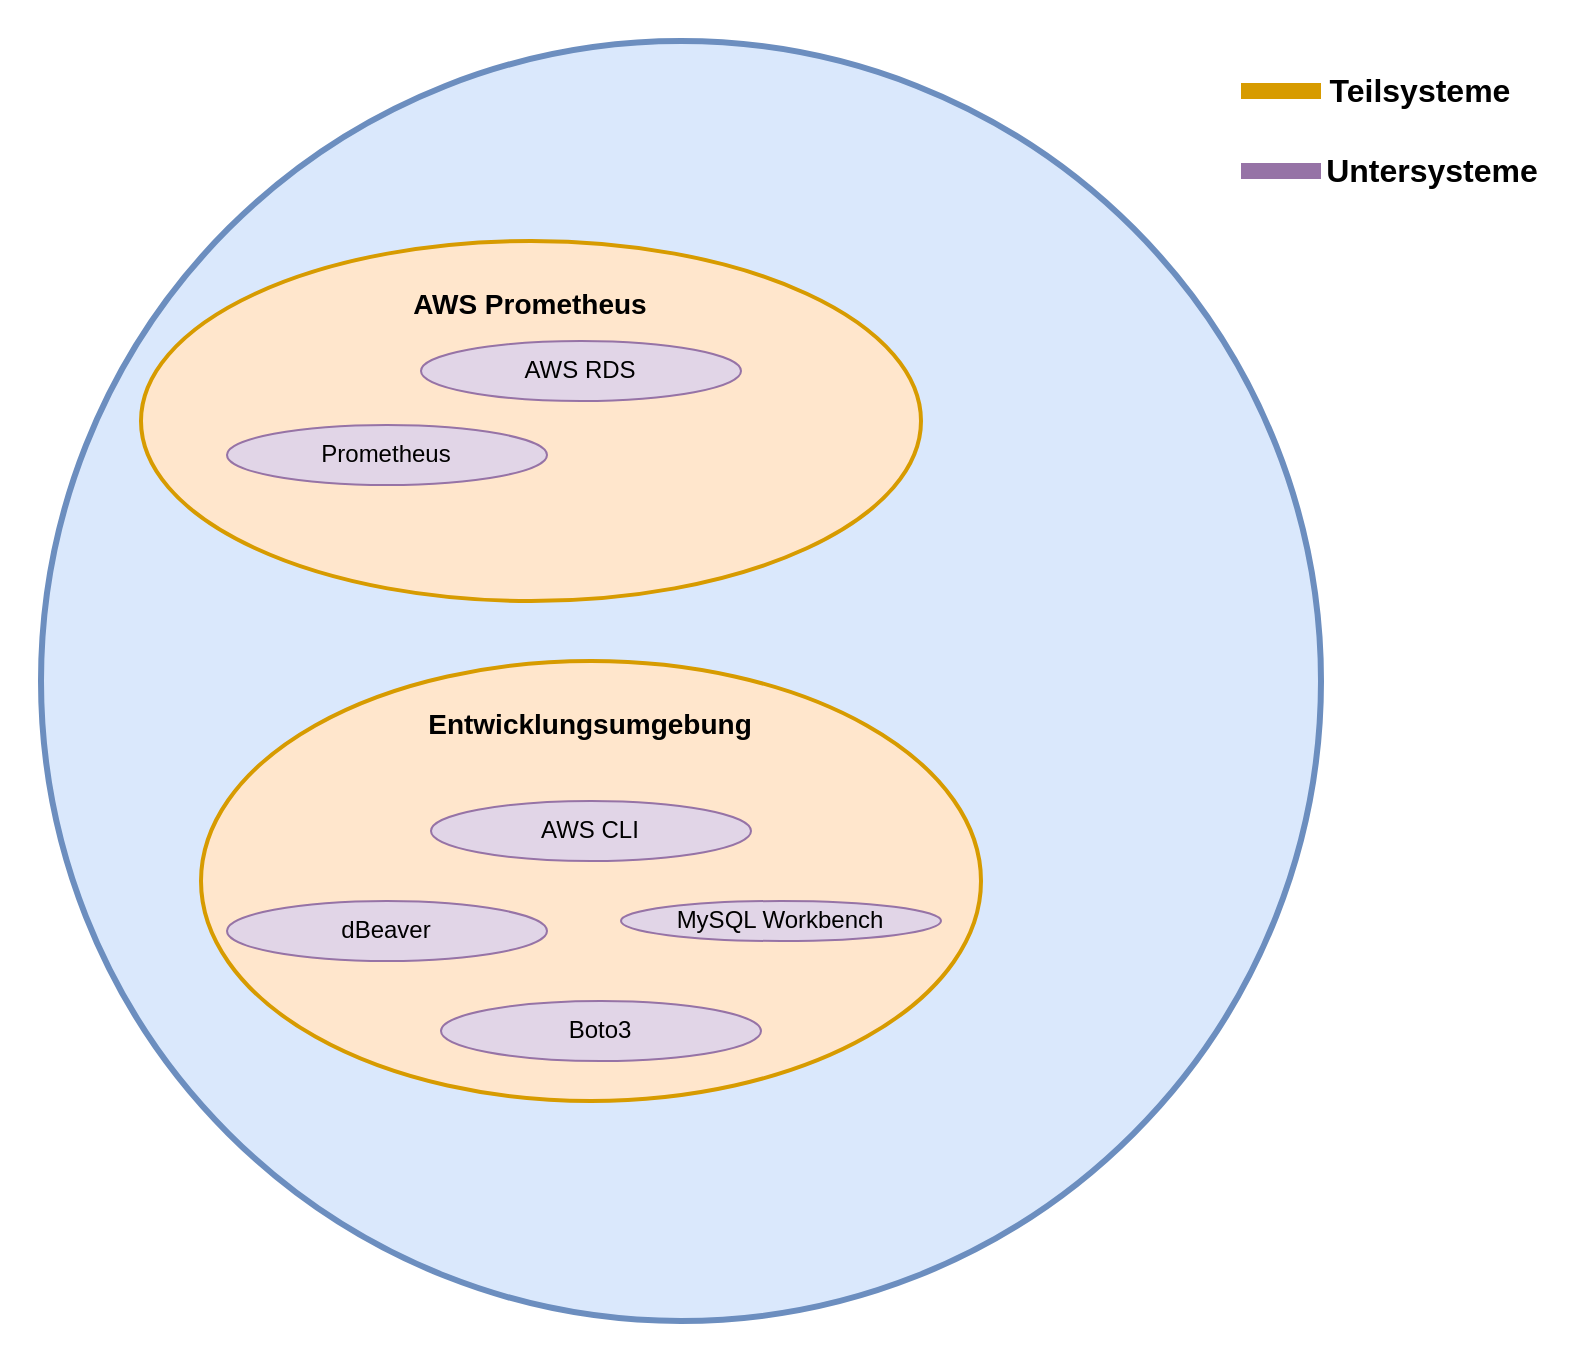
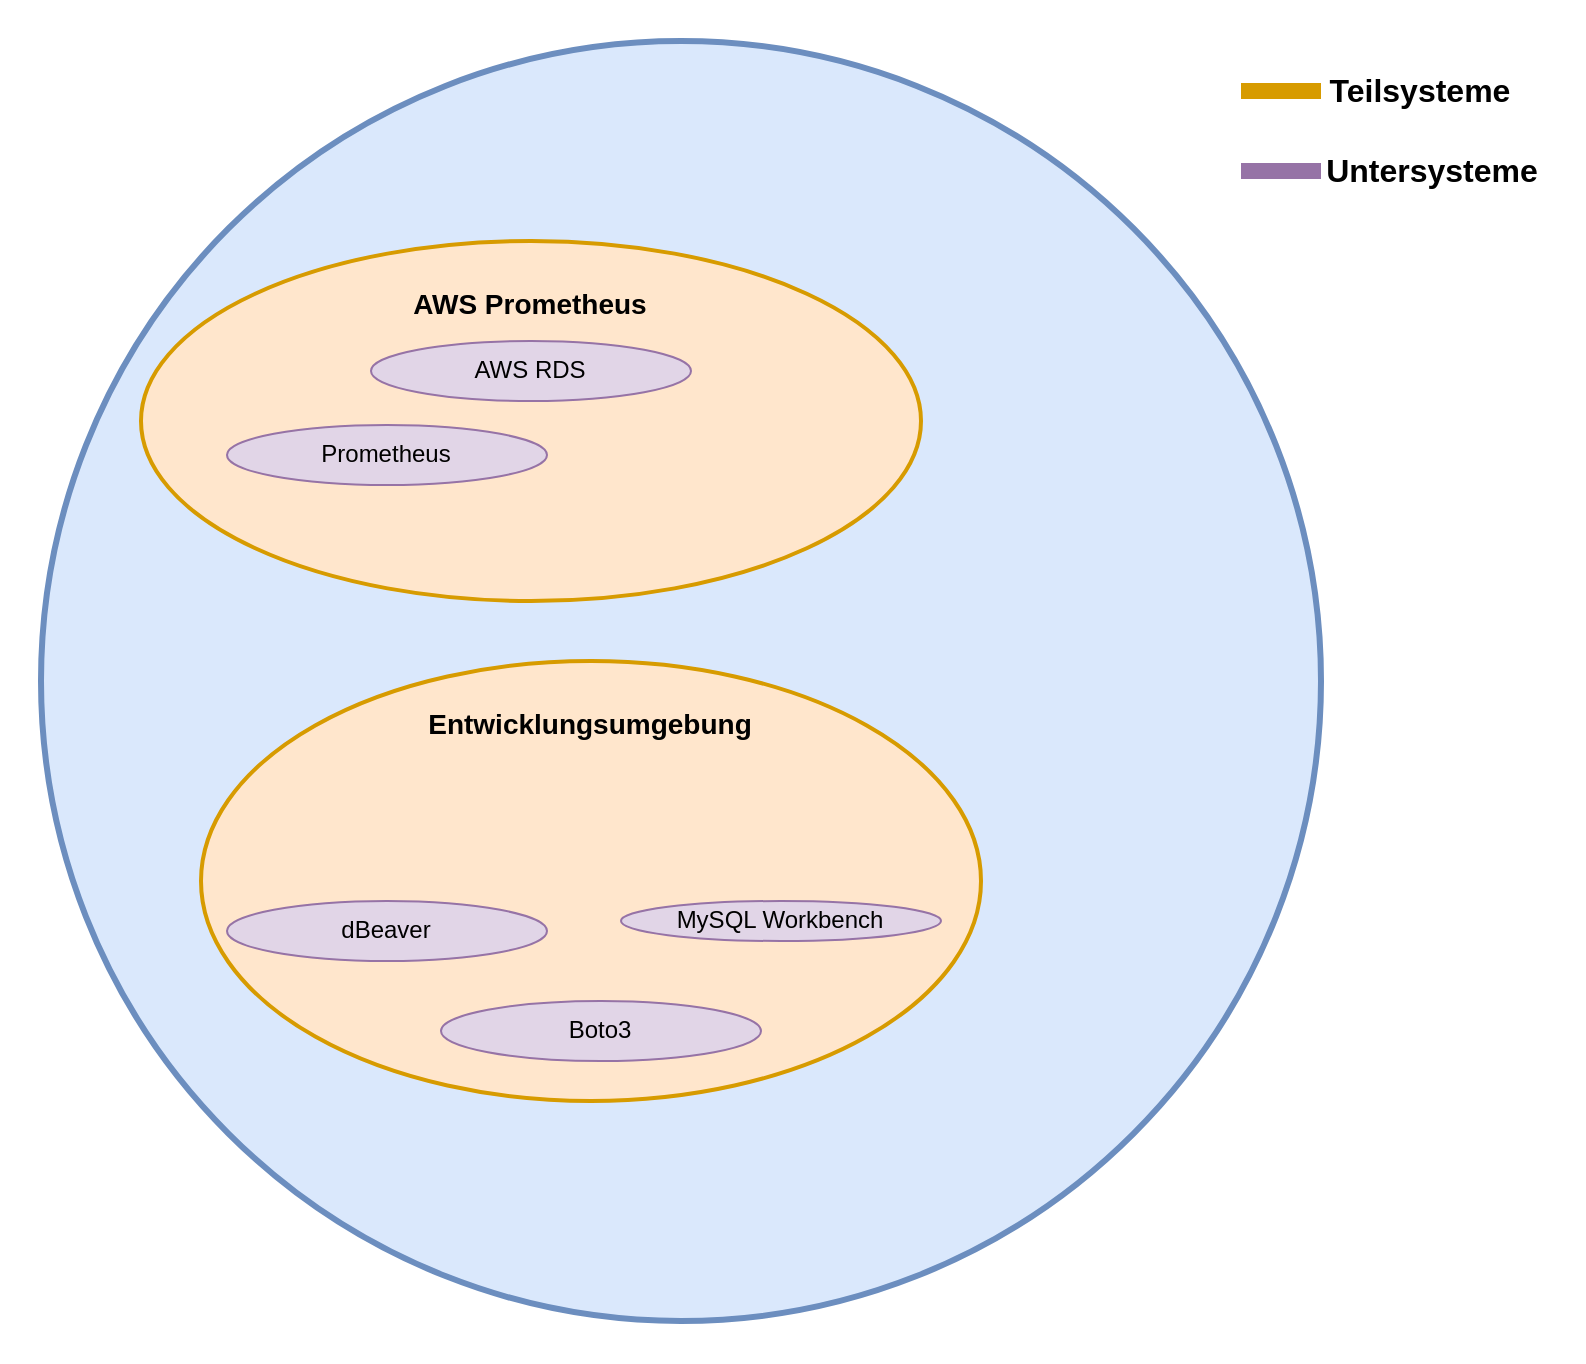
node "AWS RDS": moved (581, 371) -> (531, 371)
node "AWS CLI": removed
